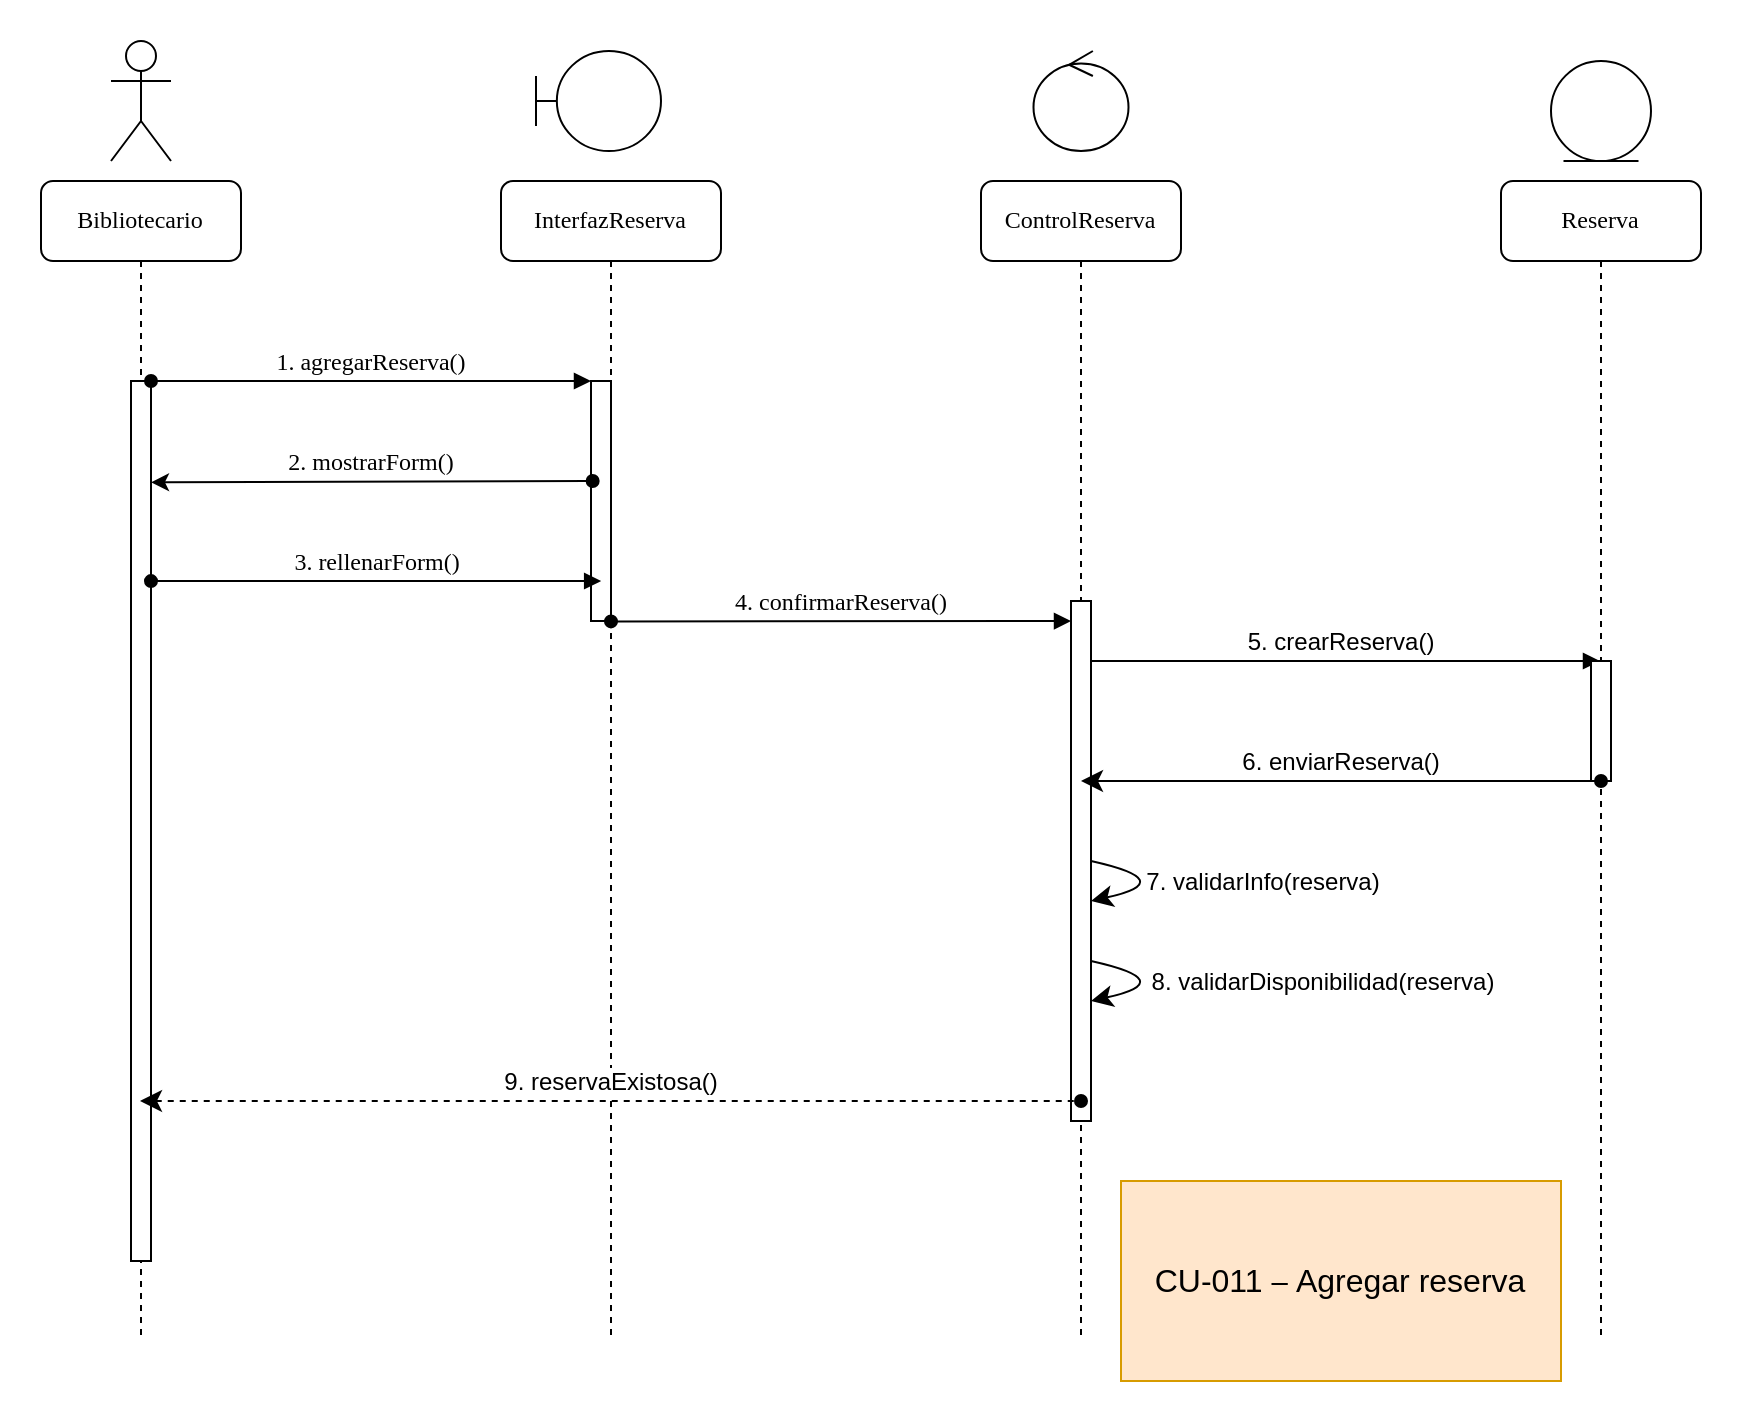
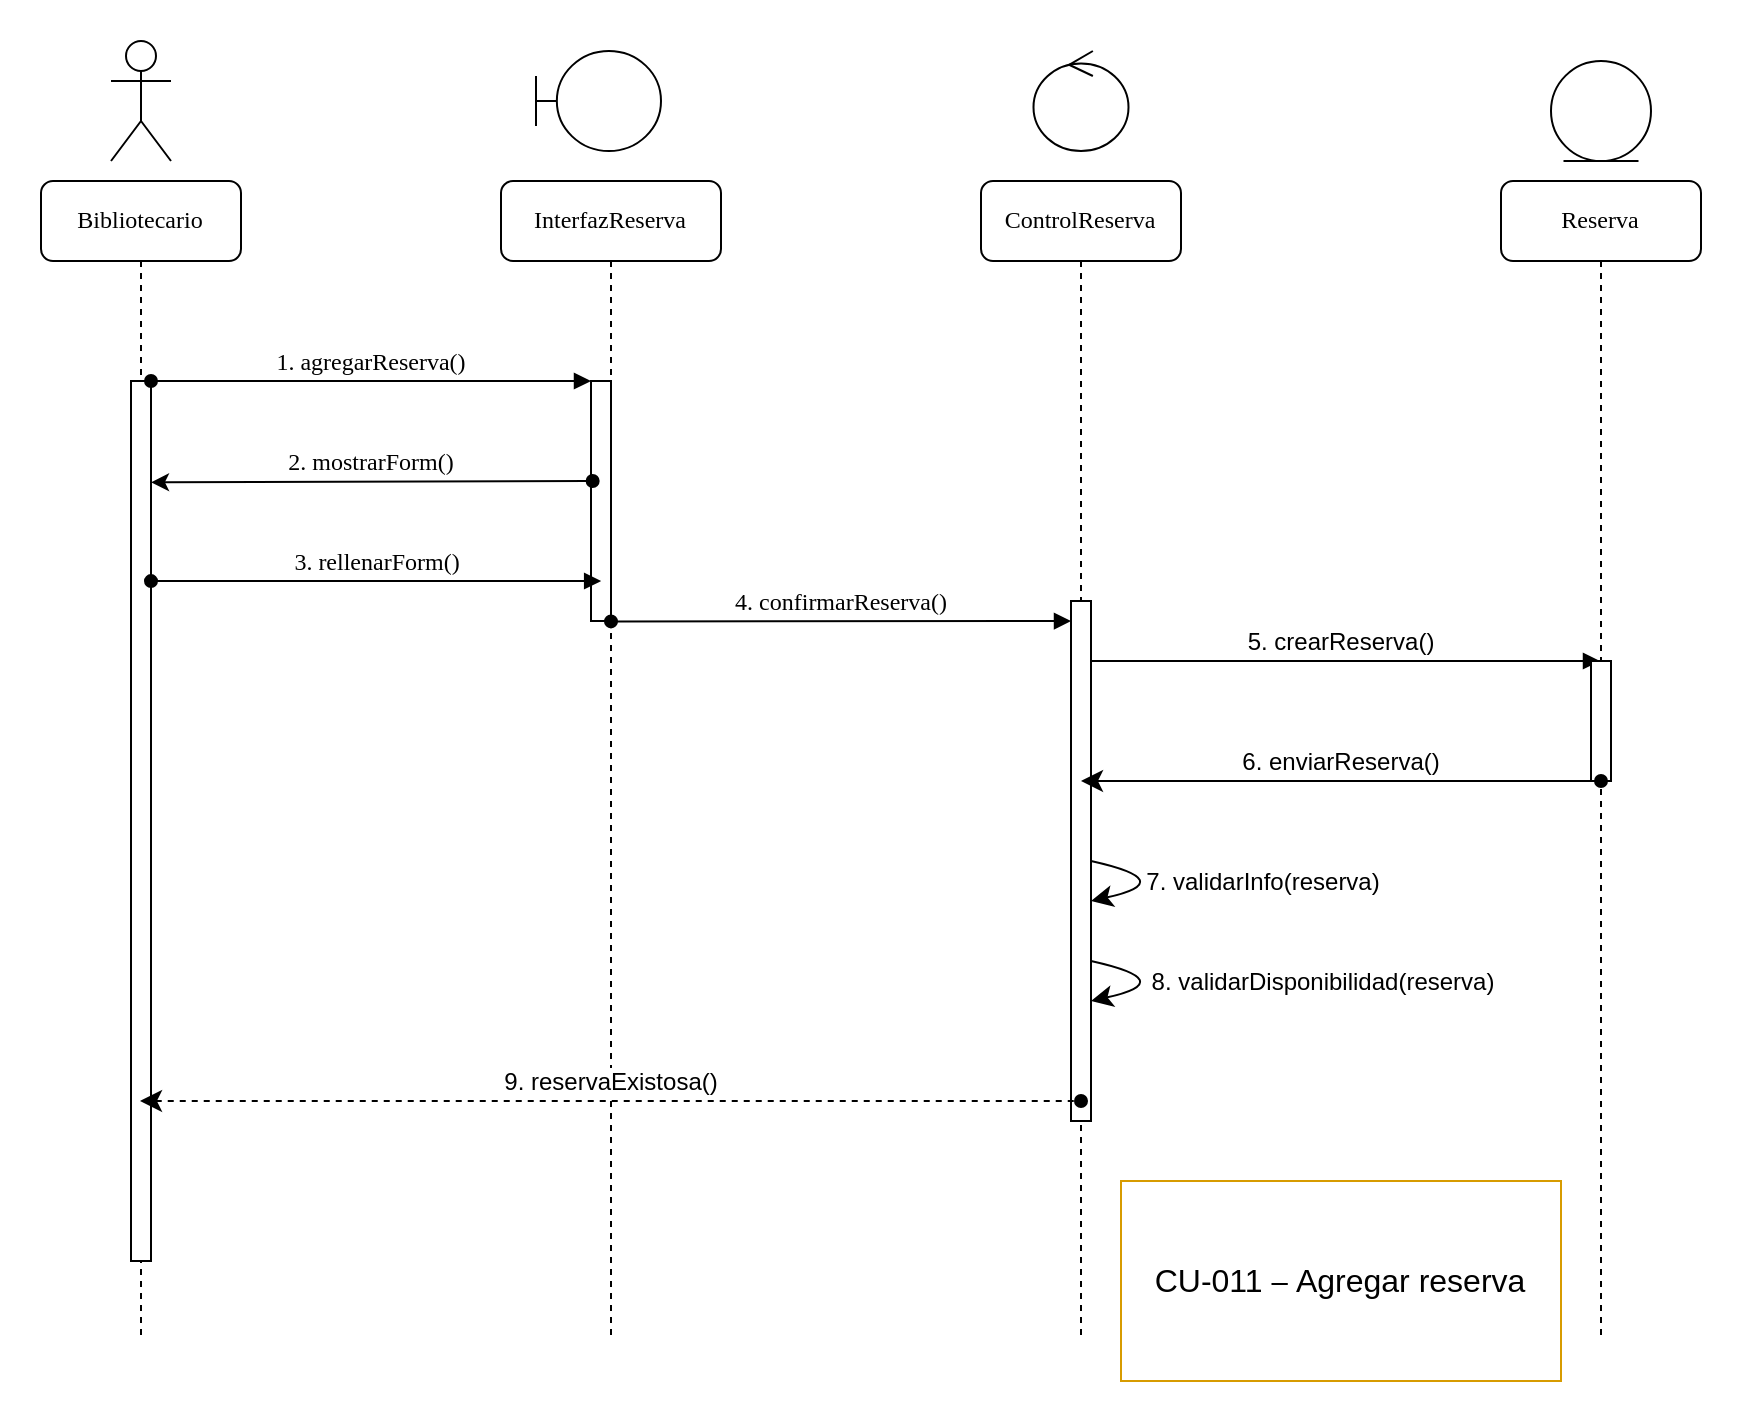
node "CU-011 – Agregar reserva": fillcolor #ffe6cc -> #ffffff
